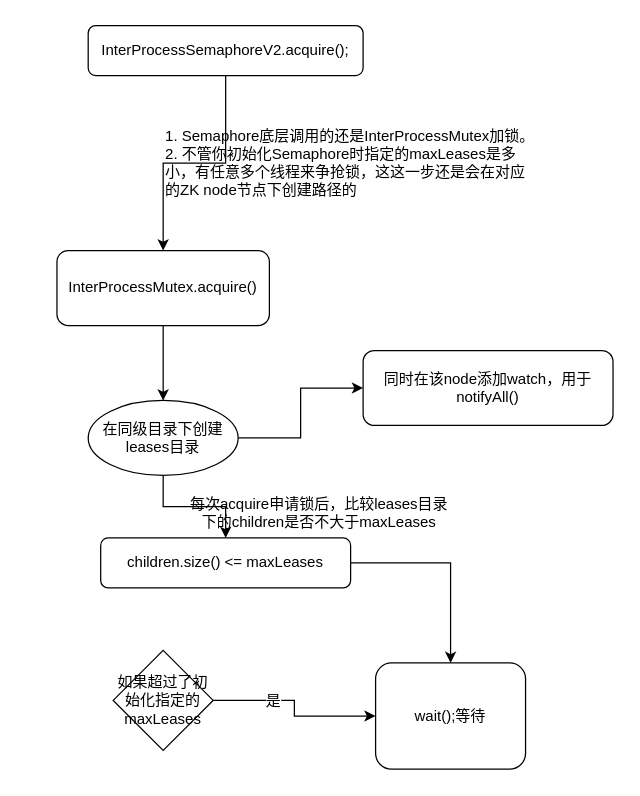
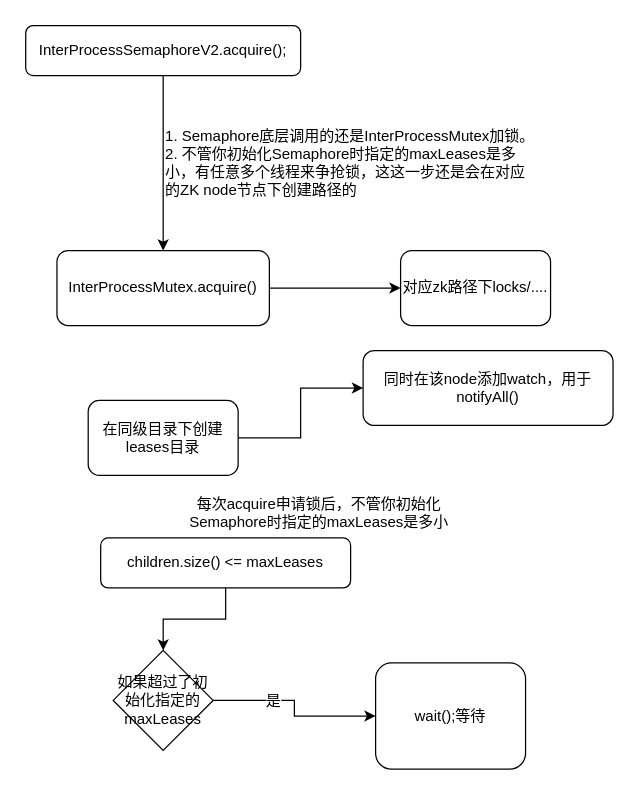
node "InterProcessSemaphoreV2.acquire();": moved (226, 51) -> (163, 51)
edge "InterProcessMutex.acquire()" -> "对应zk路径下locks/....": added
node "对应zk路径下locks/....": added
edge "InterProcessMutex.acquire()" -> "在同级目录下创建leases目录": removed
node "在同级目录下创建leases目录": shape ellipse -> rounded rectangle
edge "在同级目录下创建leases目录" -> "children.size() <= maxLeases": removed
node "每次acquire申请锁后，比较leases目录下的children是否不大于maxLeases": label "每次acquire申请锁后，比较leases目录下的children是否不大于maxLeases" -> "每次acquire申请锁后，不管你初始化Semaphore时指定的maxLeases是多小"
edge "children.size() <= maxLeases" -> "wait();等待": now "children.size() <= maxLeases" -> "如果超过了初始化指定的maxLeases"
